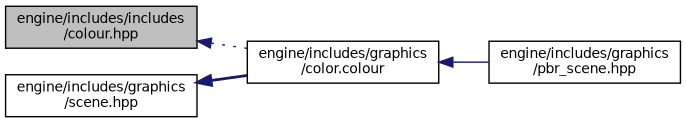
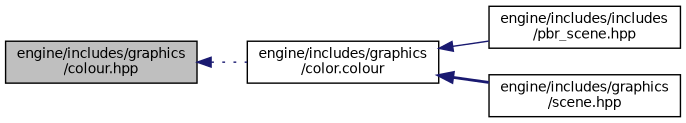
node "engine/includes/includes /colour.hpp": label "engine/includes/includes /colour.hpp" -> "engine/includes/graphics /colour.hpp"
node "engine/includes/graphics /pbr_scene.hpp": label "engine/includes/graphics /pbr_scene.hpp" -> "engine/includes/includes /pbr_scene.hpp"
edge "engine/includes/graphics /color.colour" -> "engine/includes/graphics /scene.hpp": reversed
